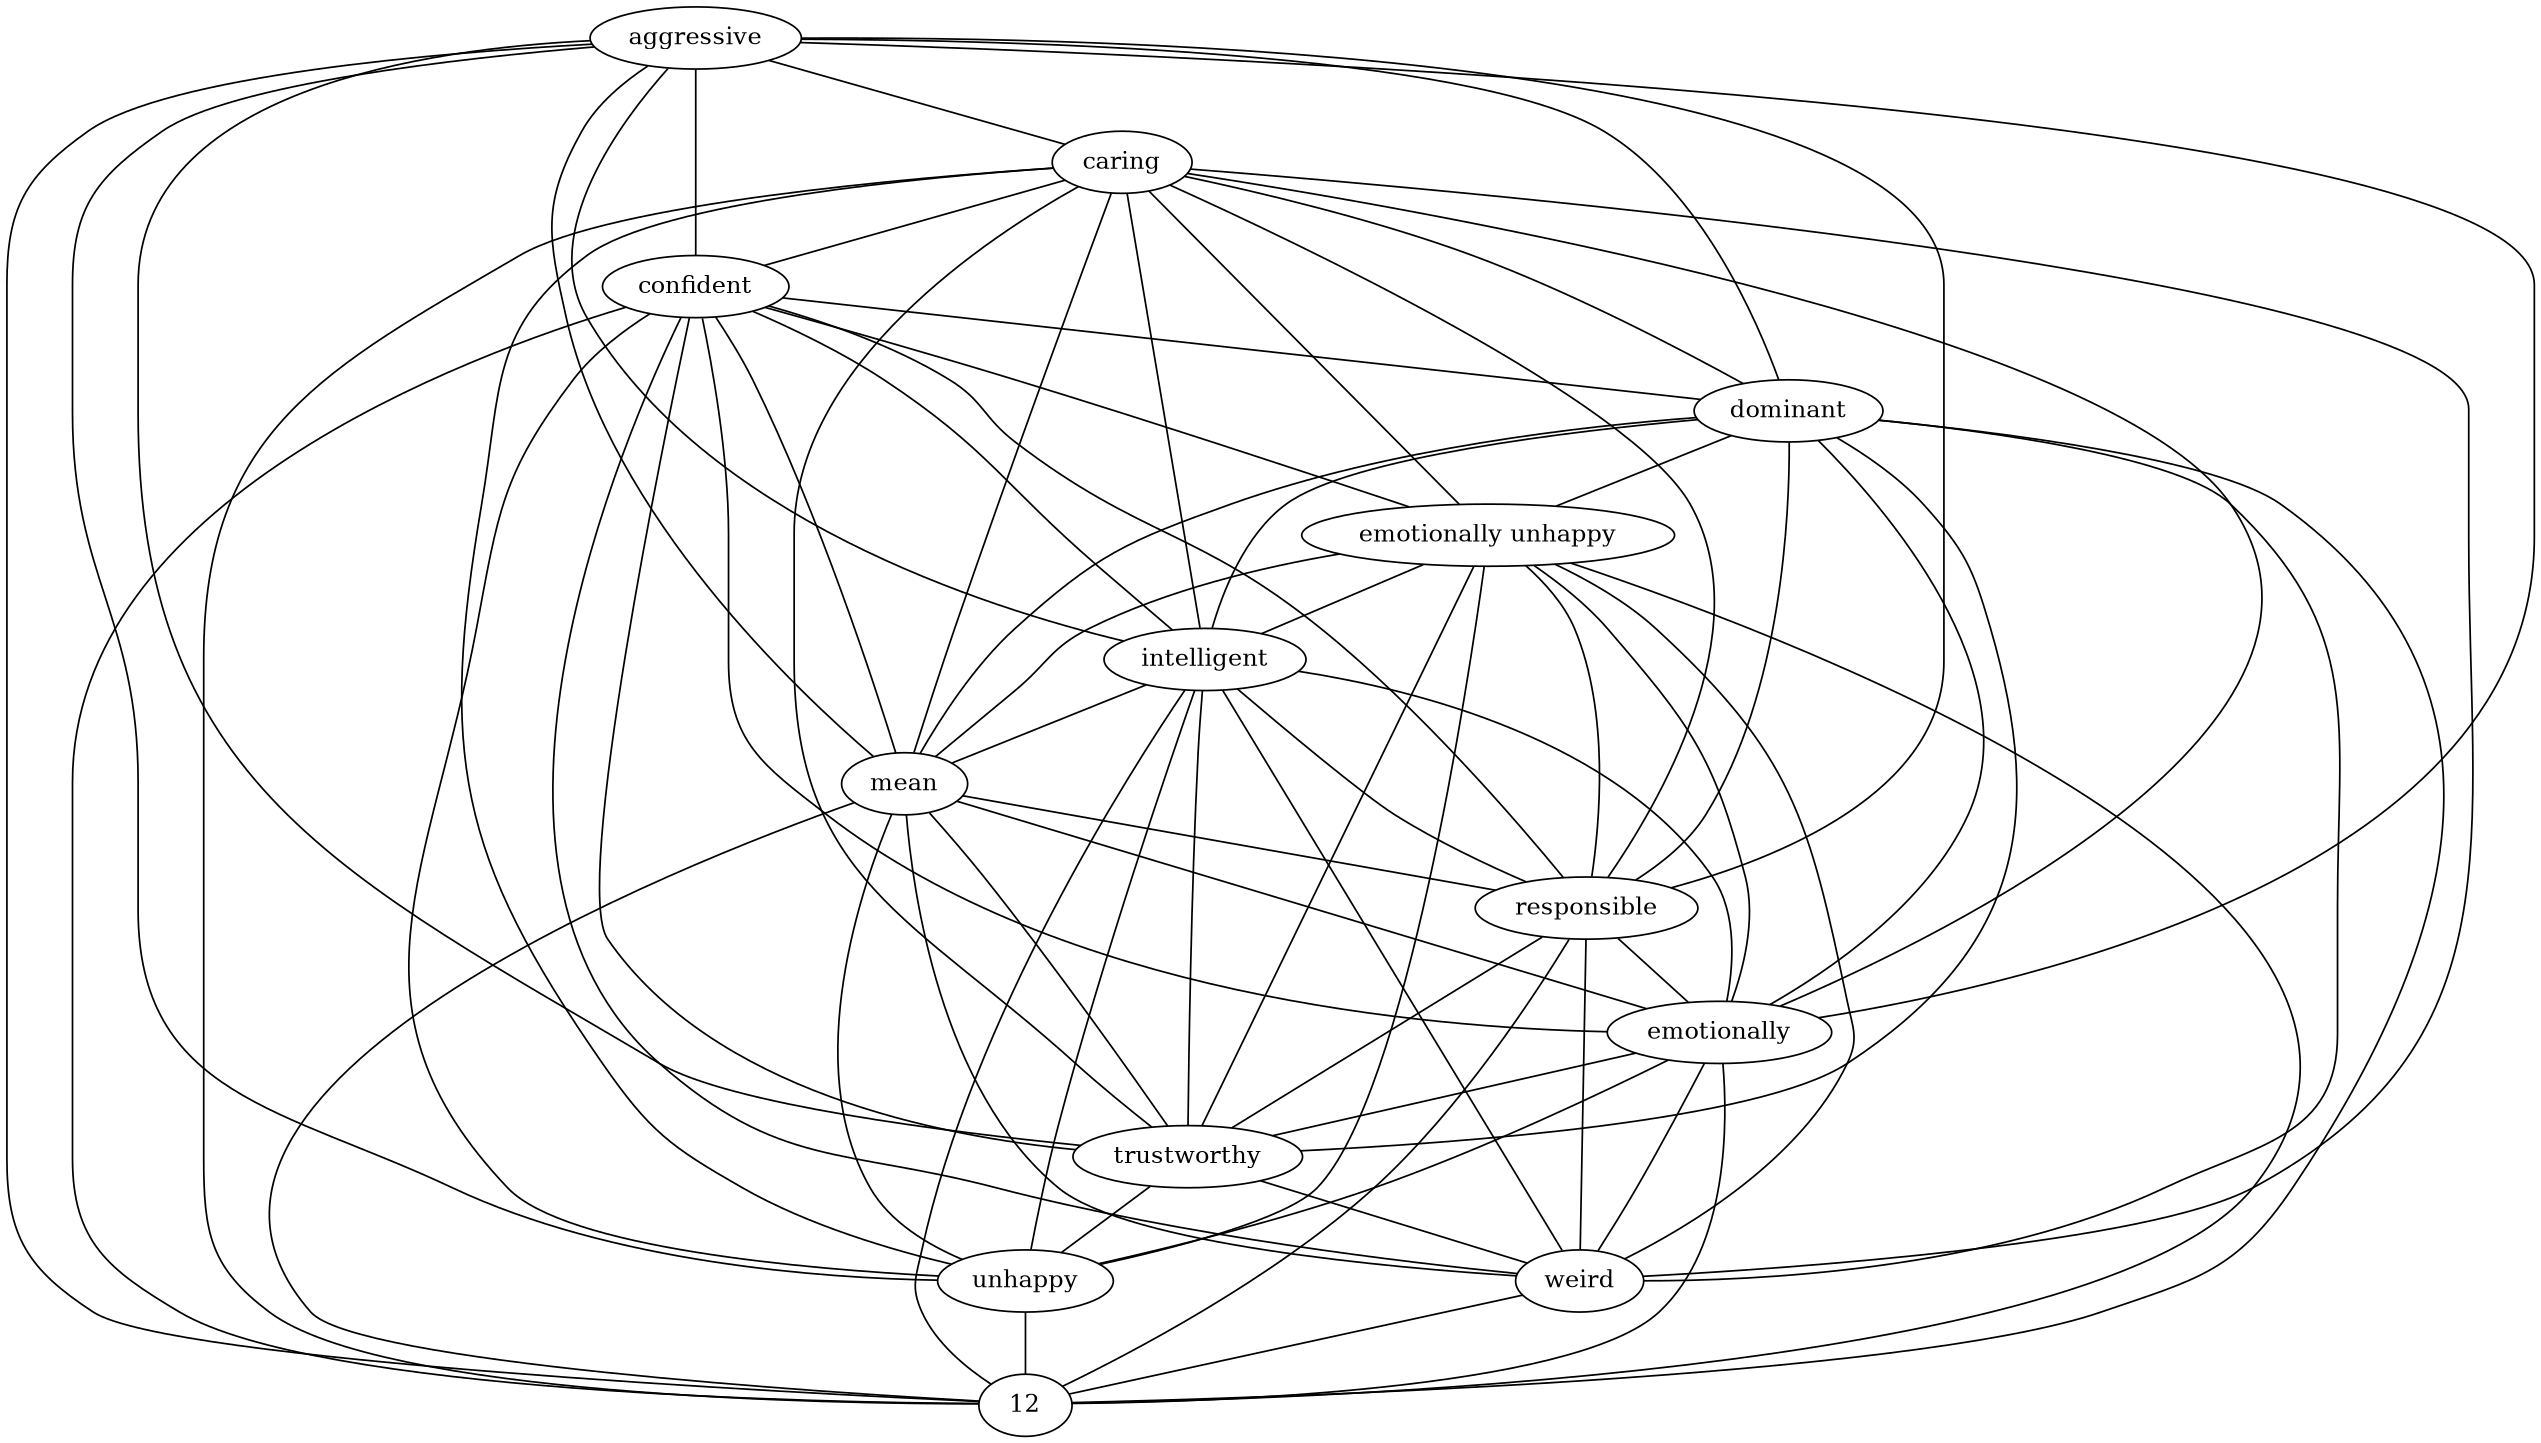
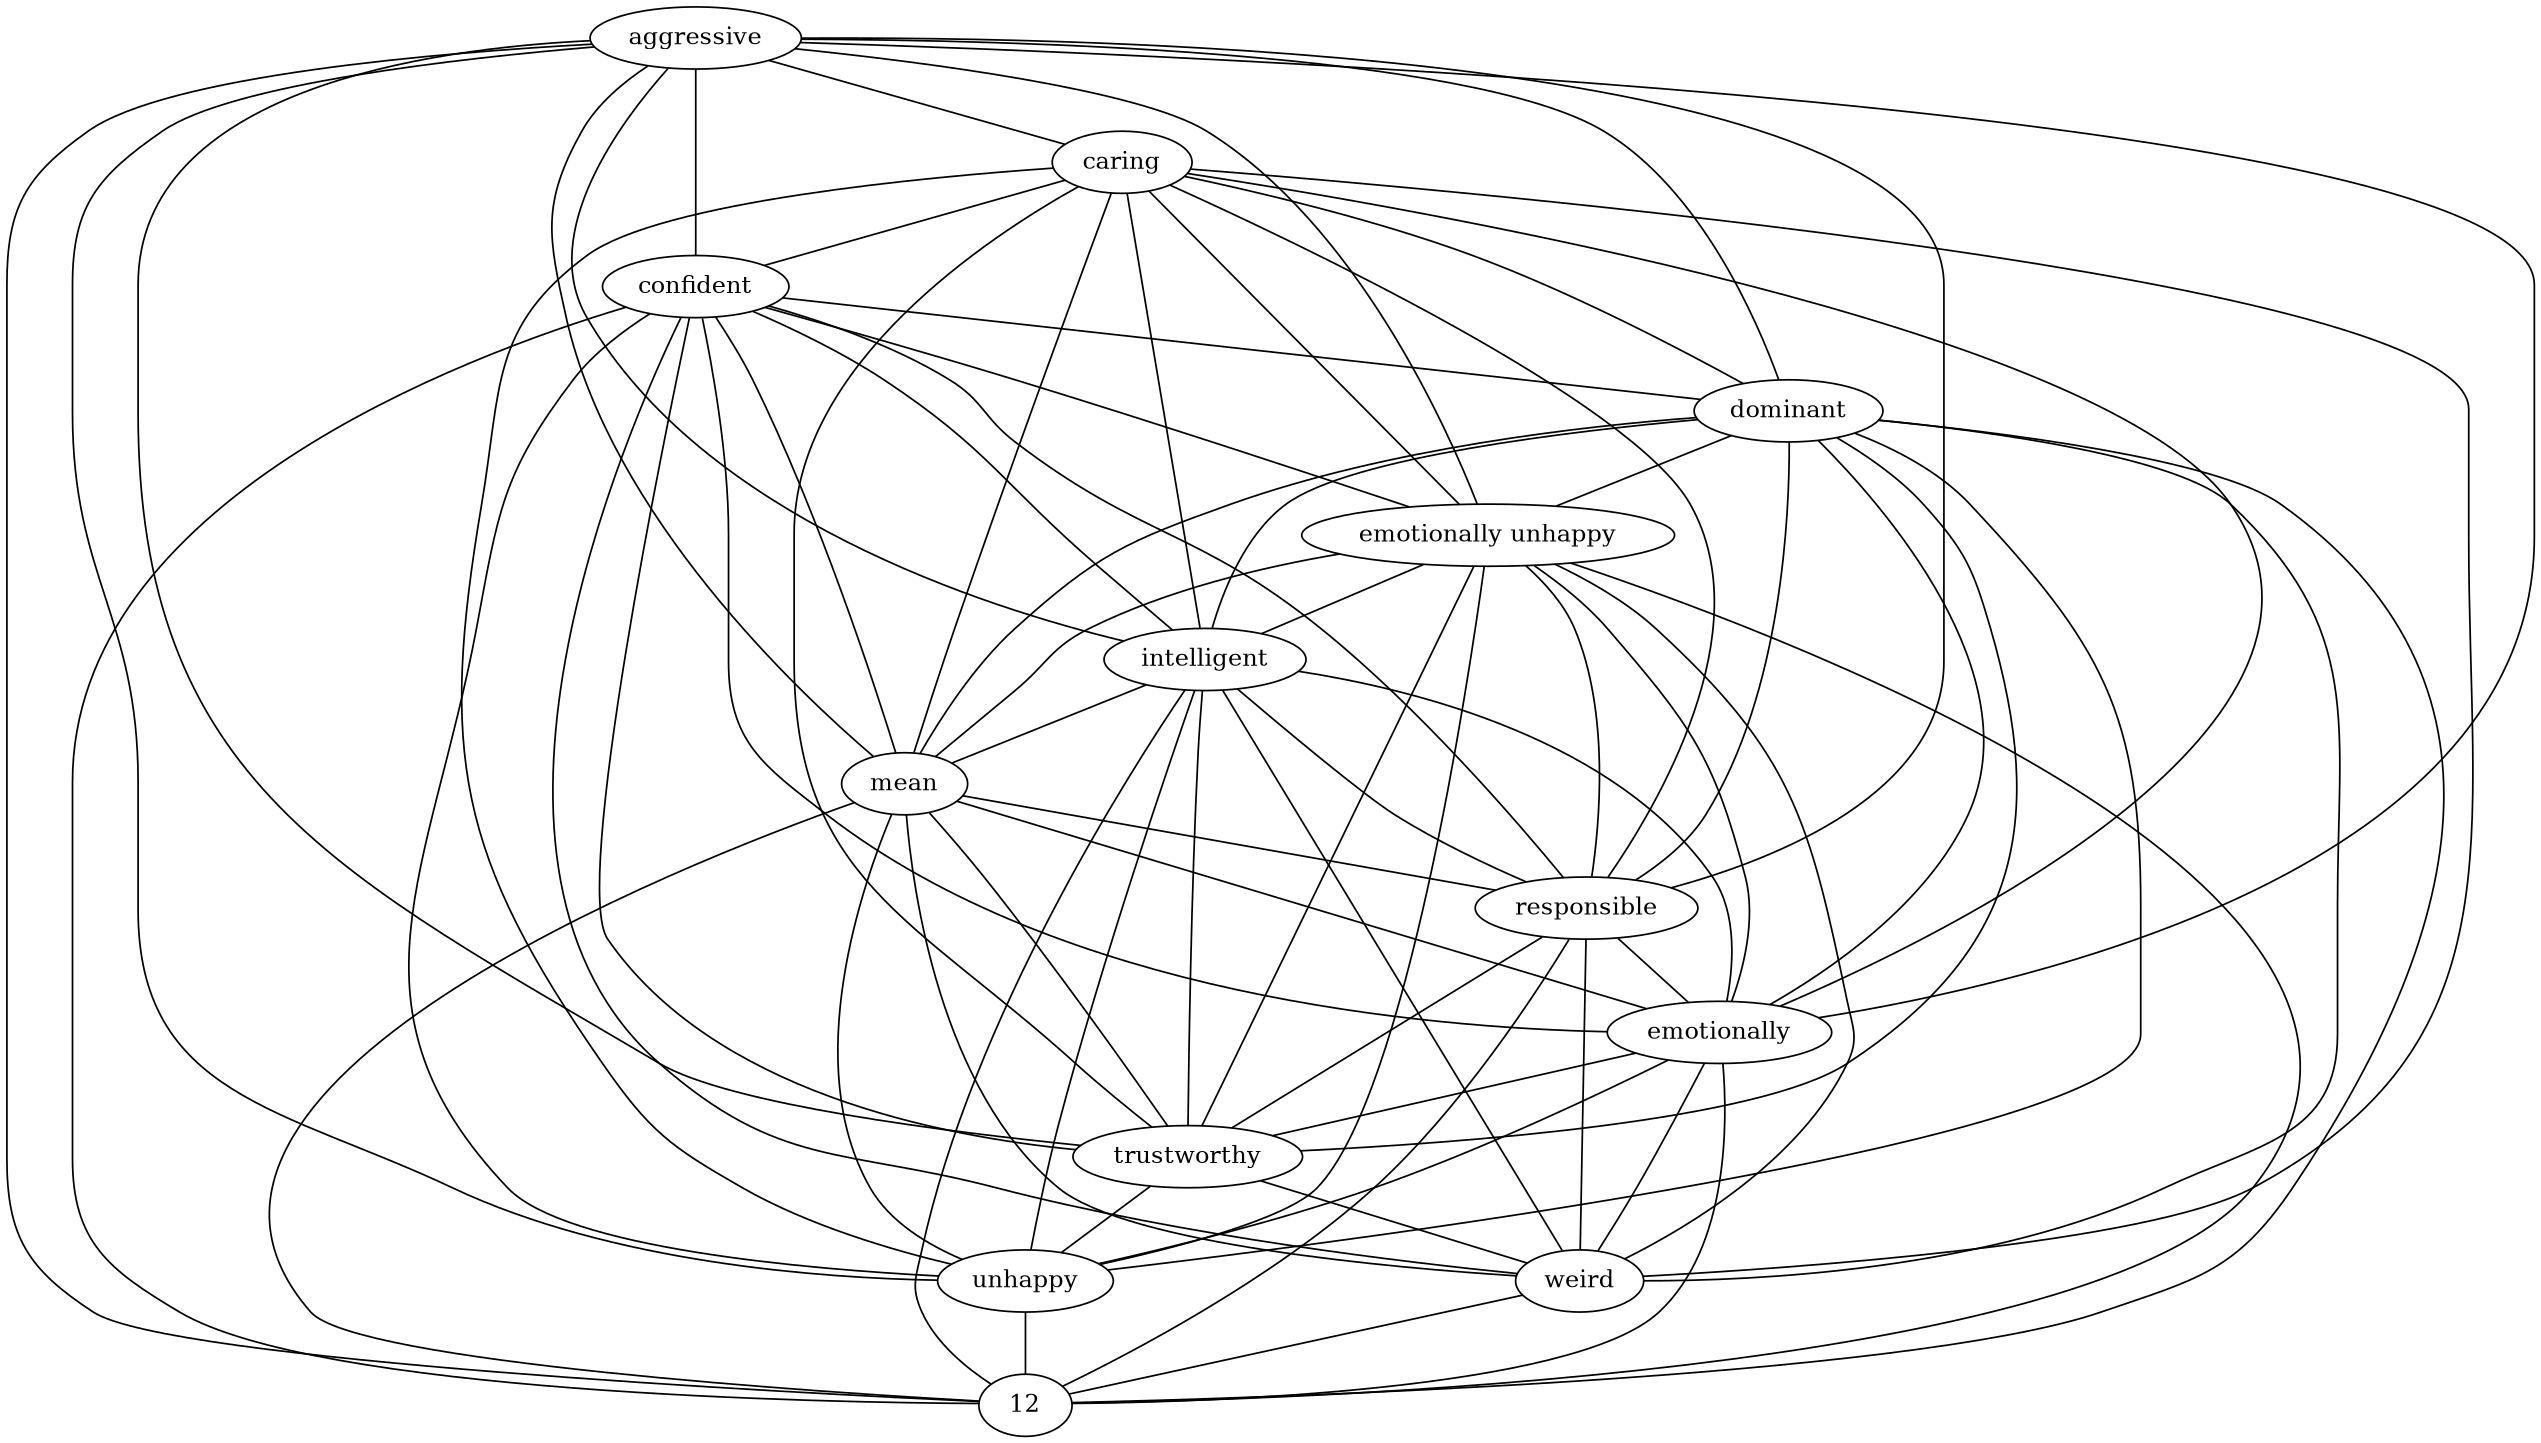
edge "aggressive" -- "emotionally unhappy": added
edge "caring" -- "12": removed
edge "dominant" -- "unhappy": added
